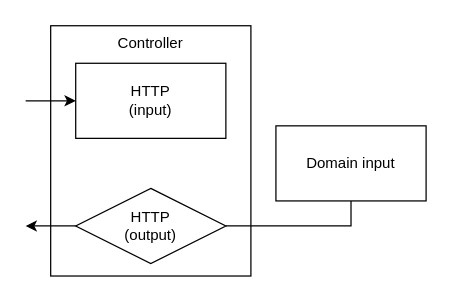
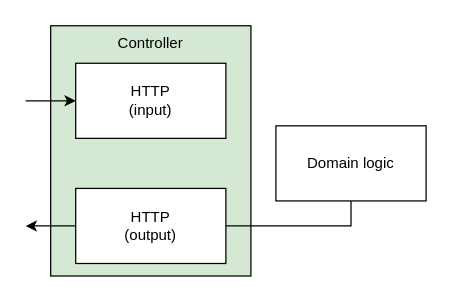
node "Controller": fillcolor #ffffff -> #d5e8d4
node "Domain input": label "Domain input" -> "Domain logic"
node "HTTP (output)": shape diamond -> rectangle
